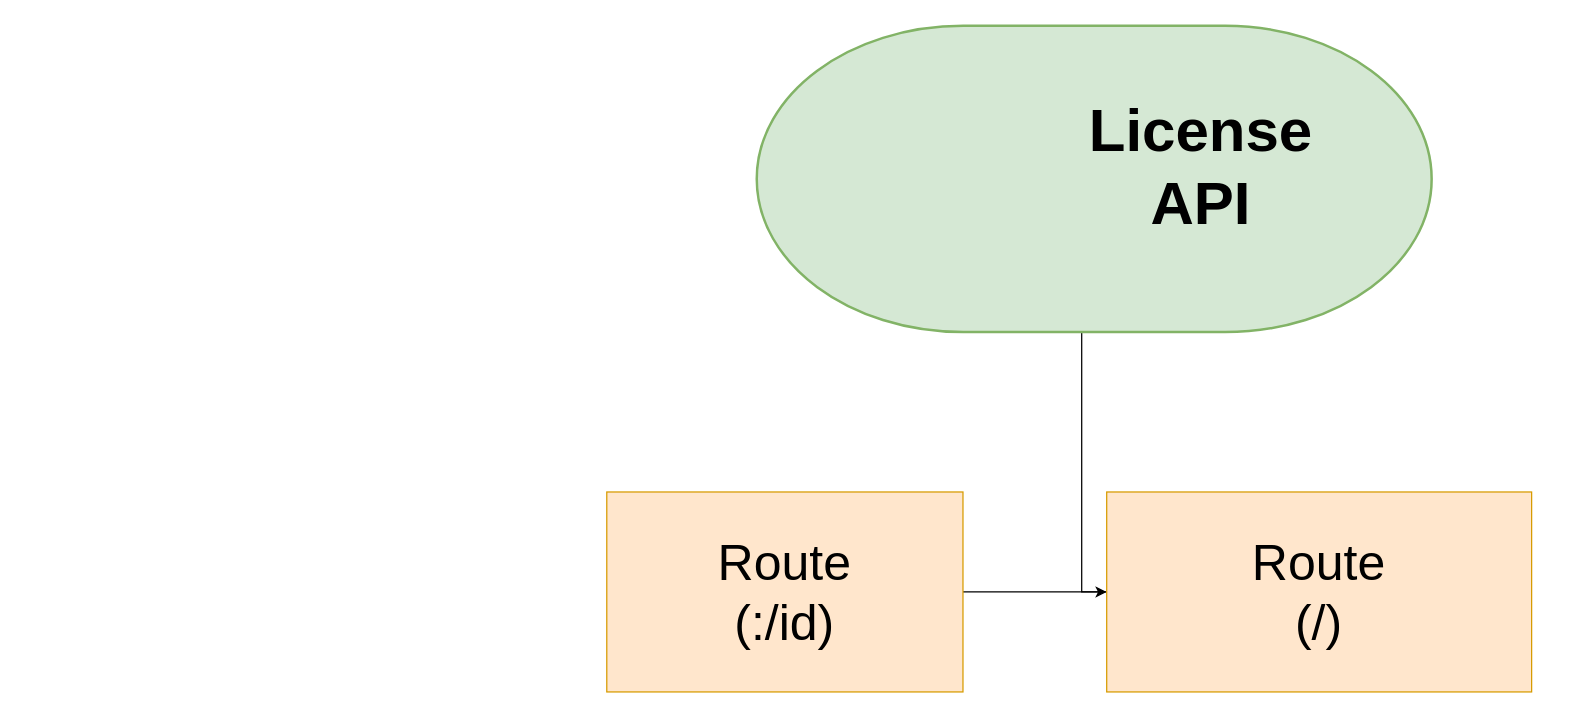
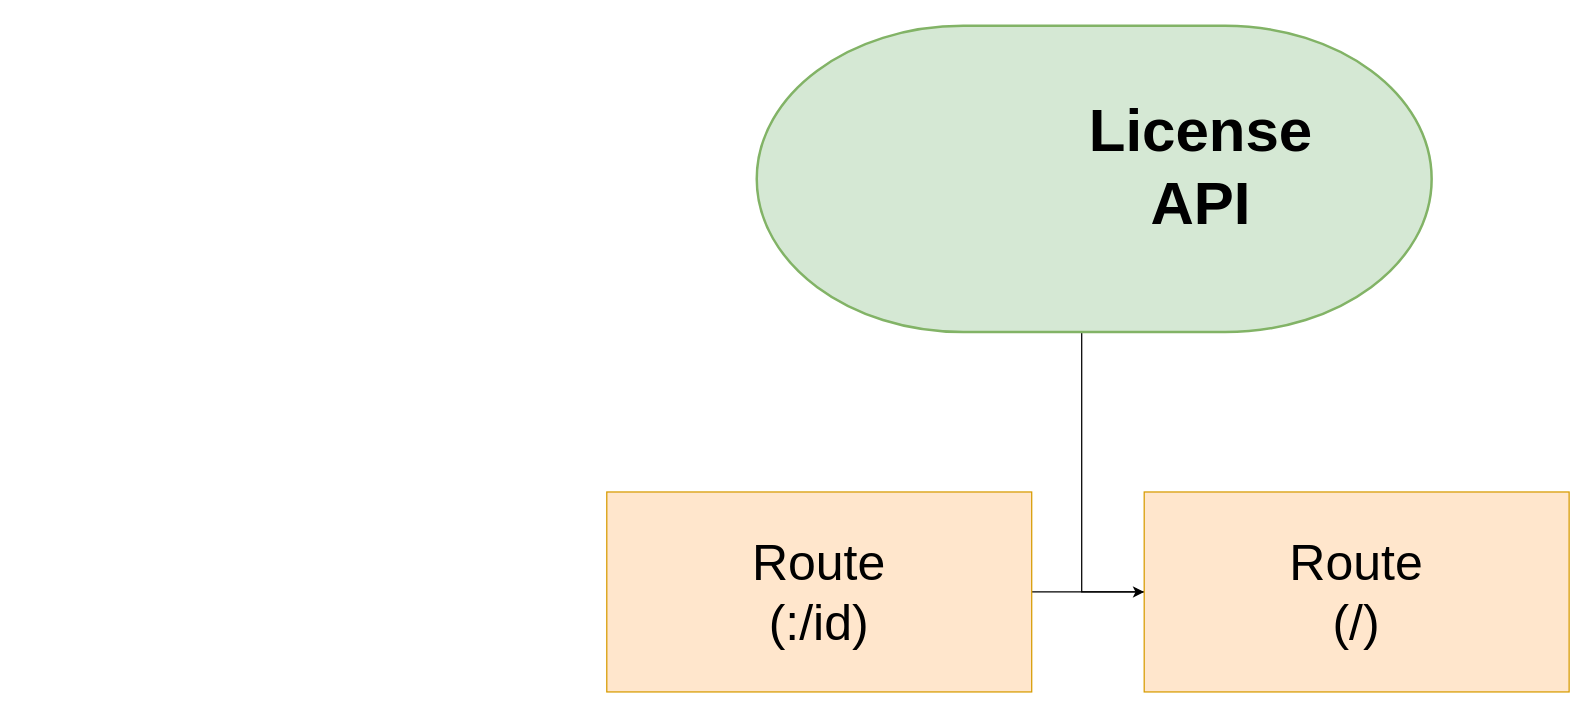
node "Route (:/id)": size 356x200 -> 425x200
node "Route (/)": moved (1319, 592) -> (1357, 592)
